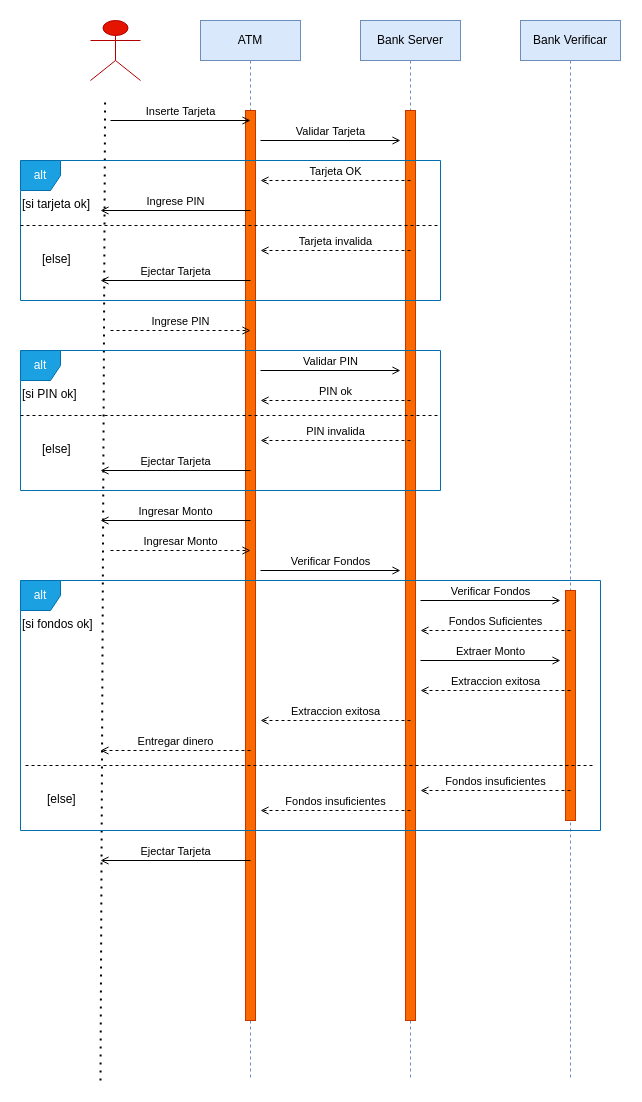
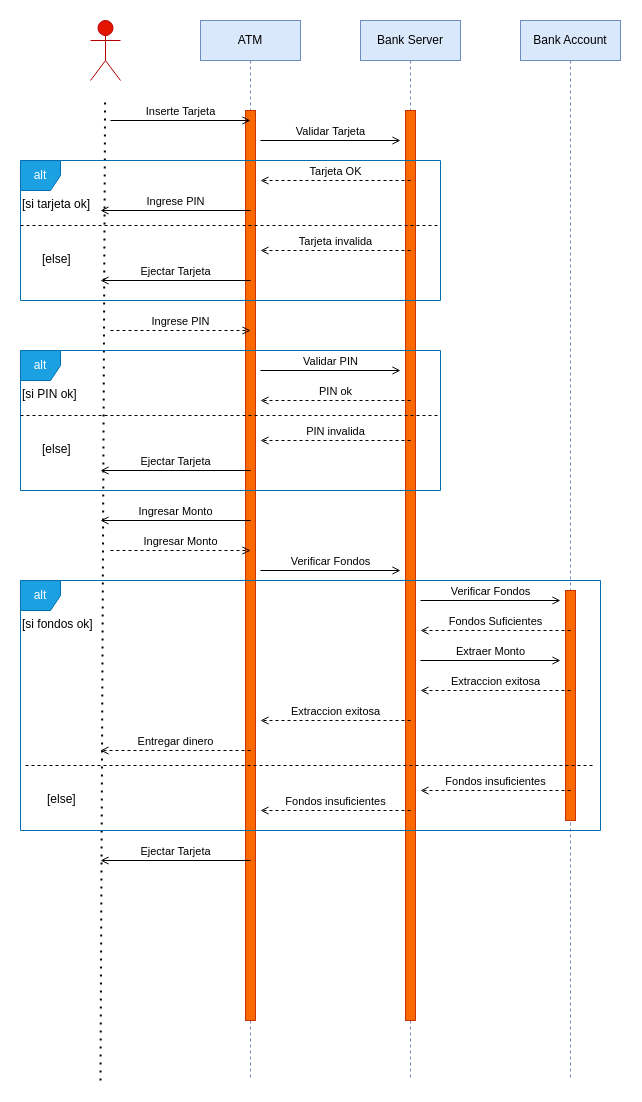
node "Bank Verificar": label "Bank Verificar" -> "Bank Account"
node "Actor": size 50x60 -> 30x60
